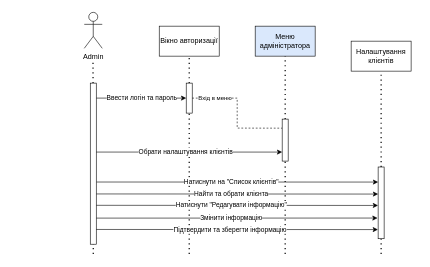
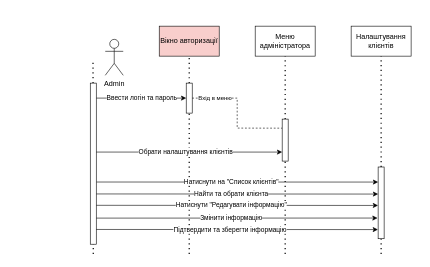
node "Admin": moved (93, 30) -> (114, 57)
node "Вікно авторизації": fillcolor #ffffff -> #f8cecc
node "Меню адміністратора": fillcolor #dae8fc -> #ffffff
node "Налаштування клієнтів": moved (381, 56) -> (381, 41)
